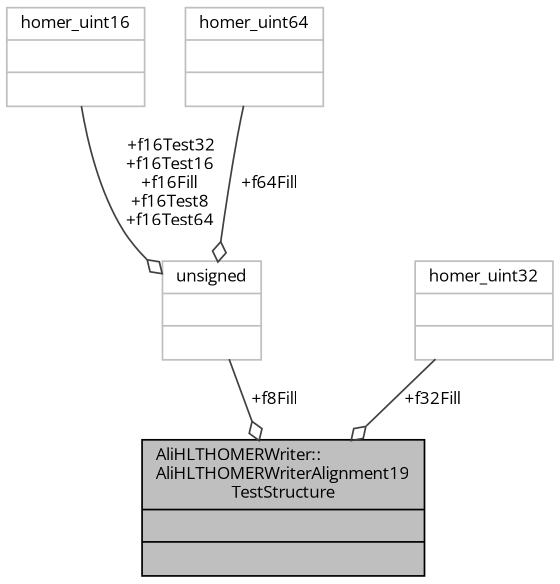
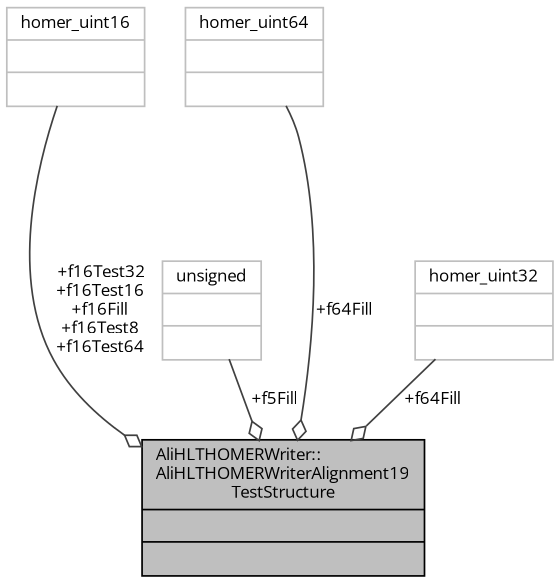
edge "homer_uint64" -> "unsigned": now "homer_uint64" -> "AliHLTHOMERWriter::"
edge "homer_uint16" -> "unsigned": now "homer_uint16" -> "AliHLTHOMERWriter::"
edge "unsigned" -> "AliHLTHOMERWriter::": label " +f8Fill" -> " +f5Fill"
edge "homer_uint32" -> "AliHLTHOMERWriter::": label " +f32Fill" -> " +f64Fill"
